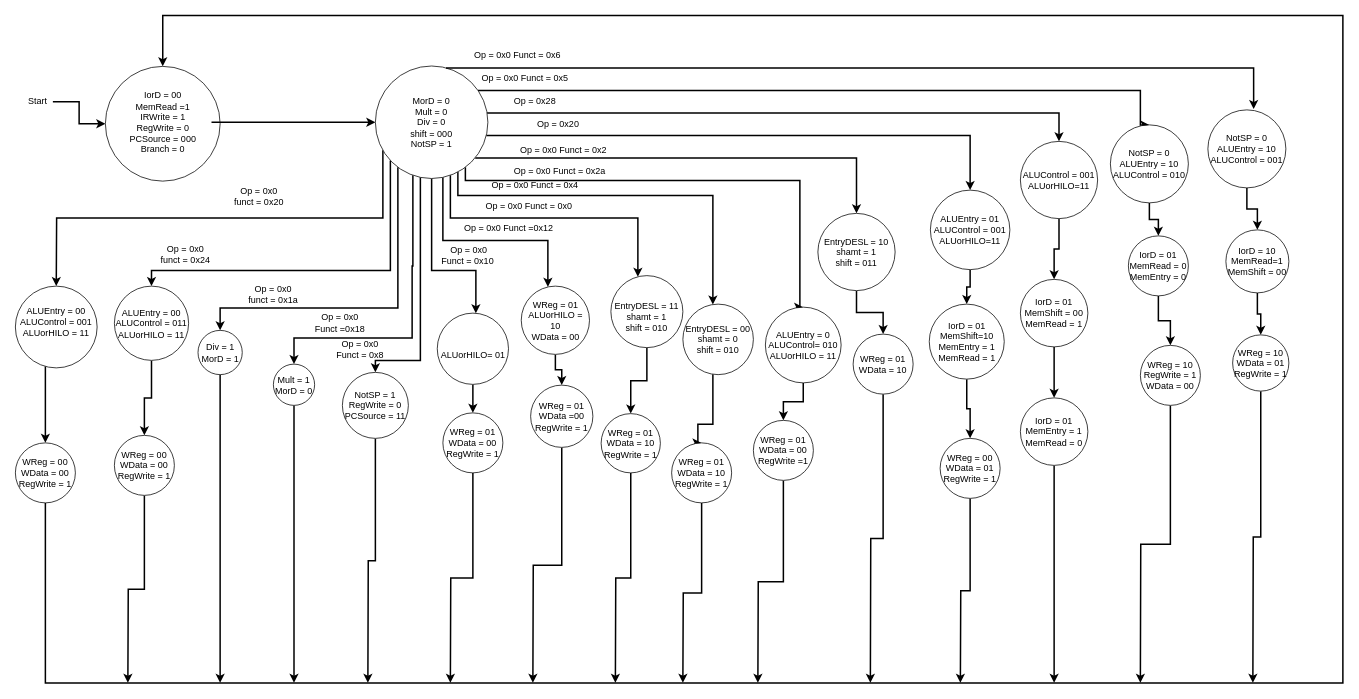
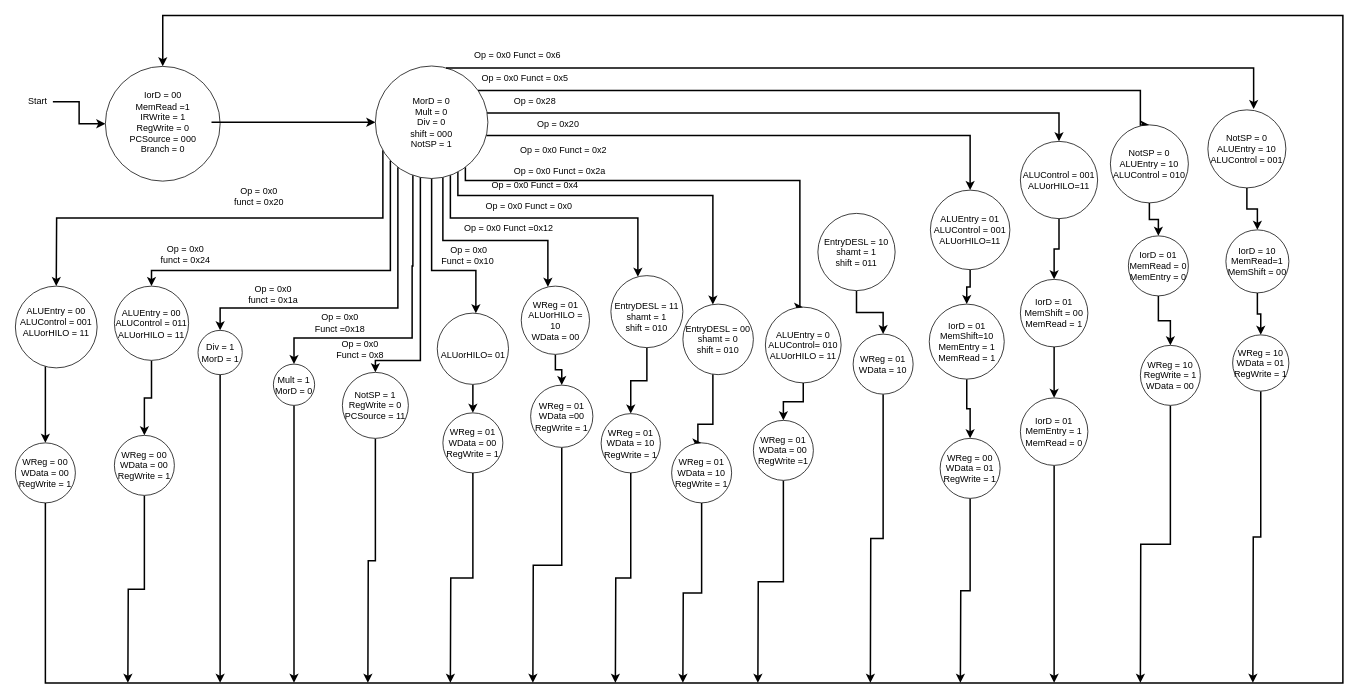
edge "MorD = 0 Mult = 0 Div = 0 shift = 000 NotSP = 1" -> "EntryDESL = 10 shamt = 1 shift = 011": removed
